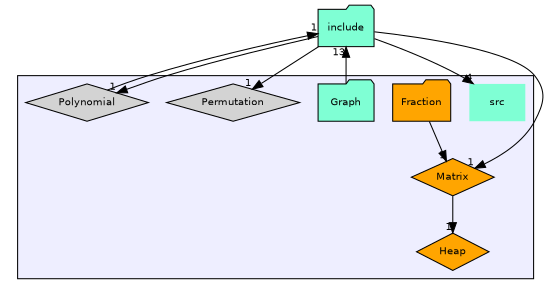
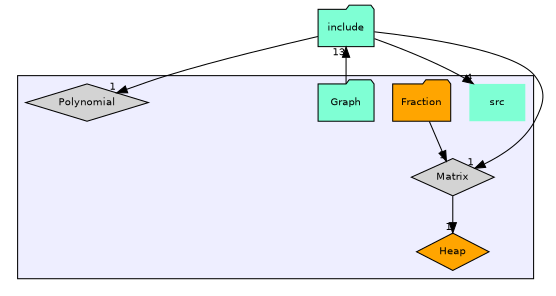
edge "Polynomial" -> "include": removed
node "Permutation": removed
node "Matrix": fillcolor orange -> lightgrey
